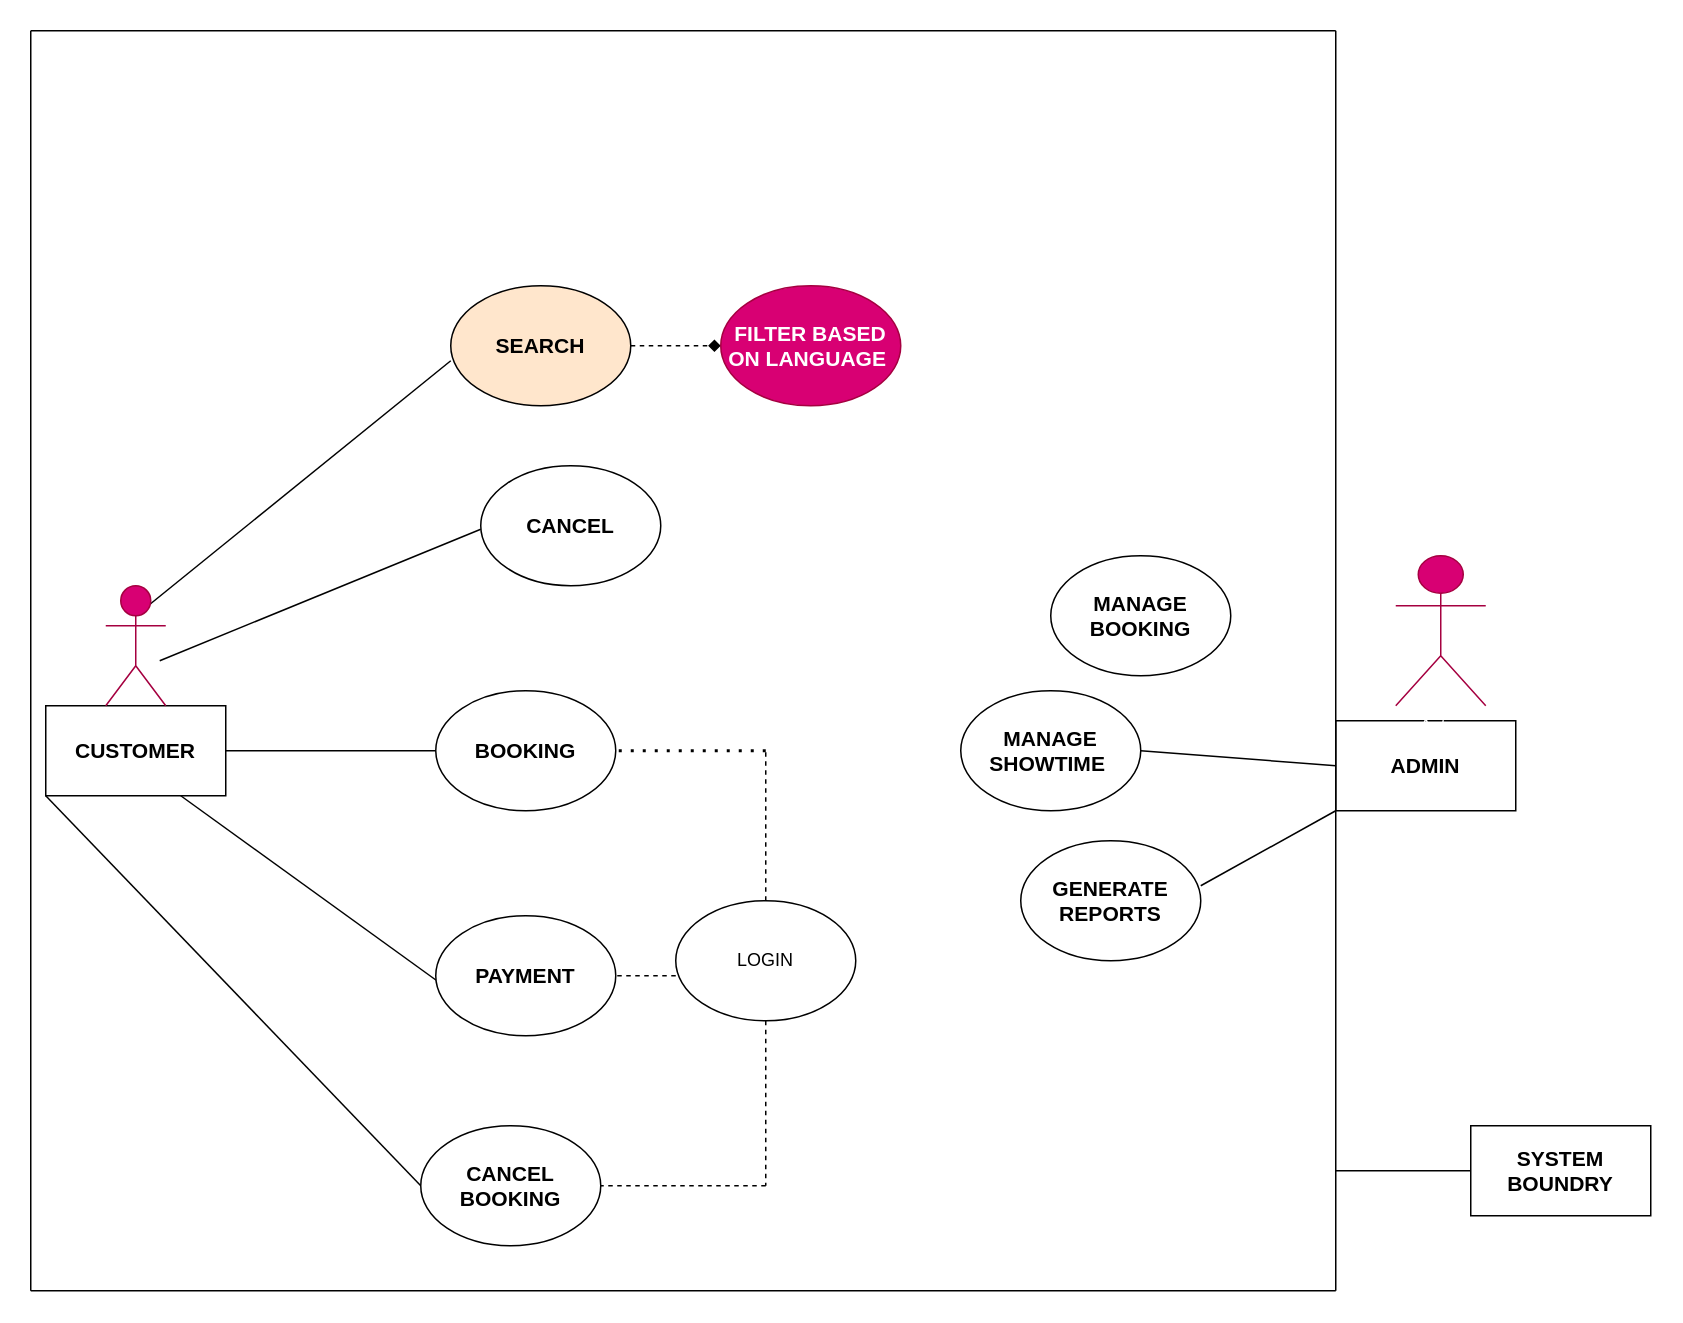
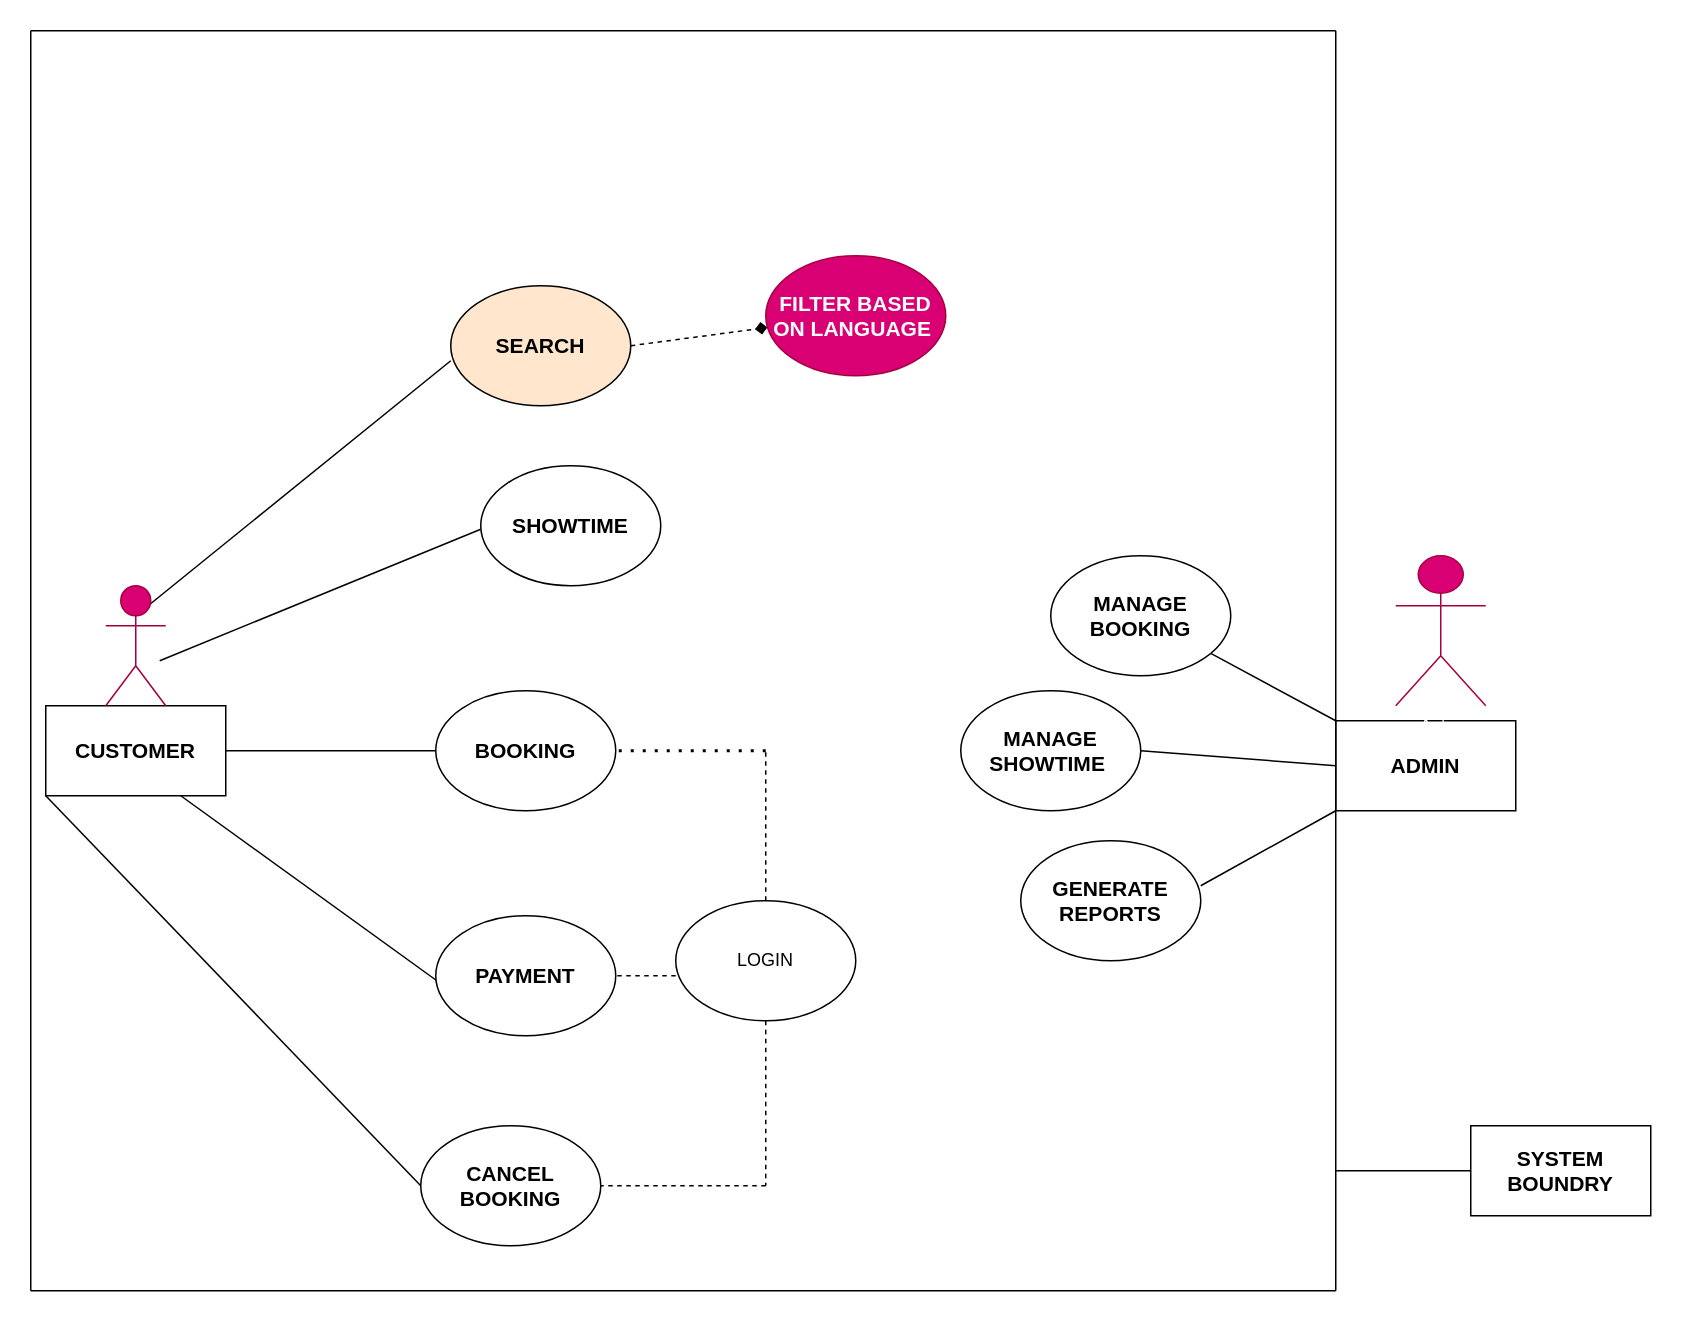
node "FILTER BASED ON LANGUAGE": moved (811, 346) -> (856, 316)
node "CANCEL": label "CANCEL" -> "SHOWTIME"
edge "MANAGE BOOKING" -- "ADMIN": added
